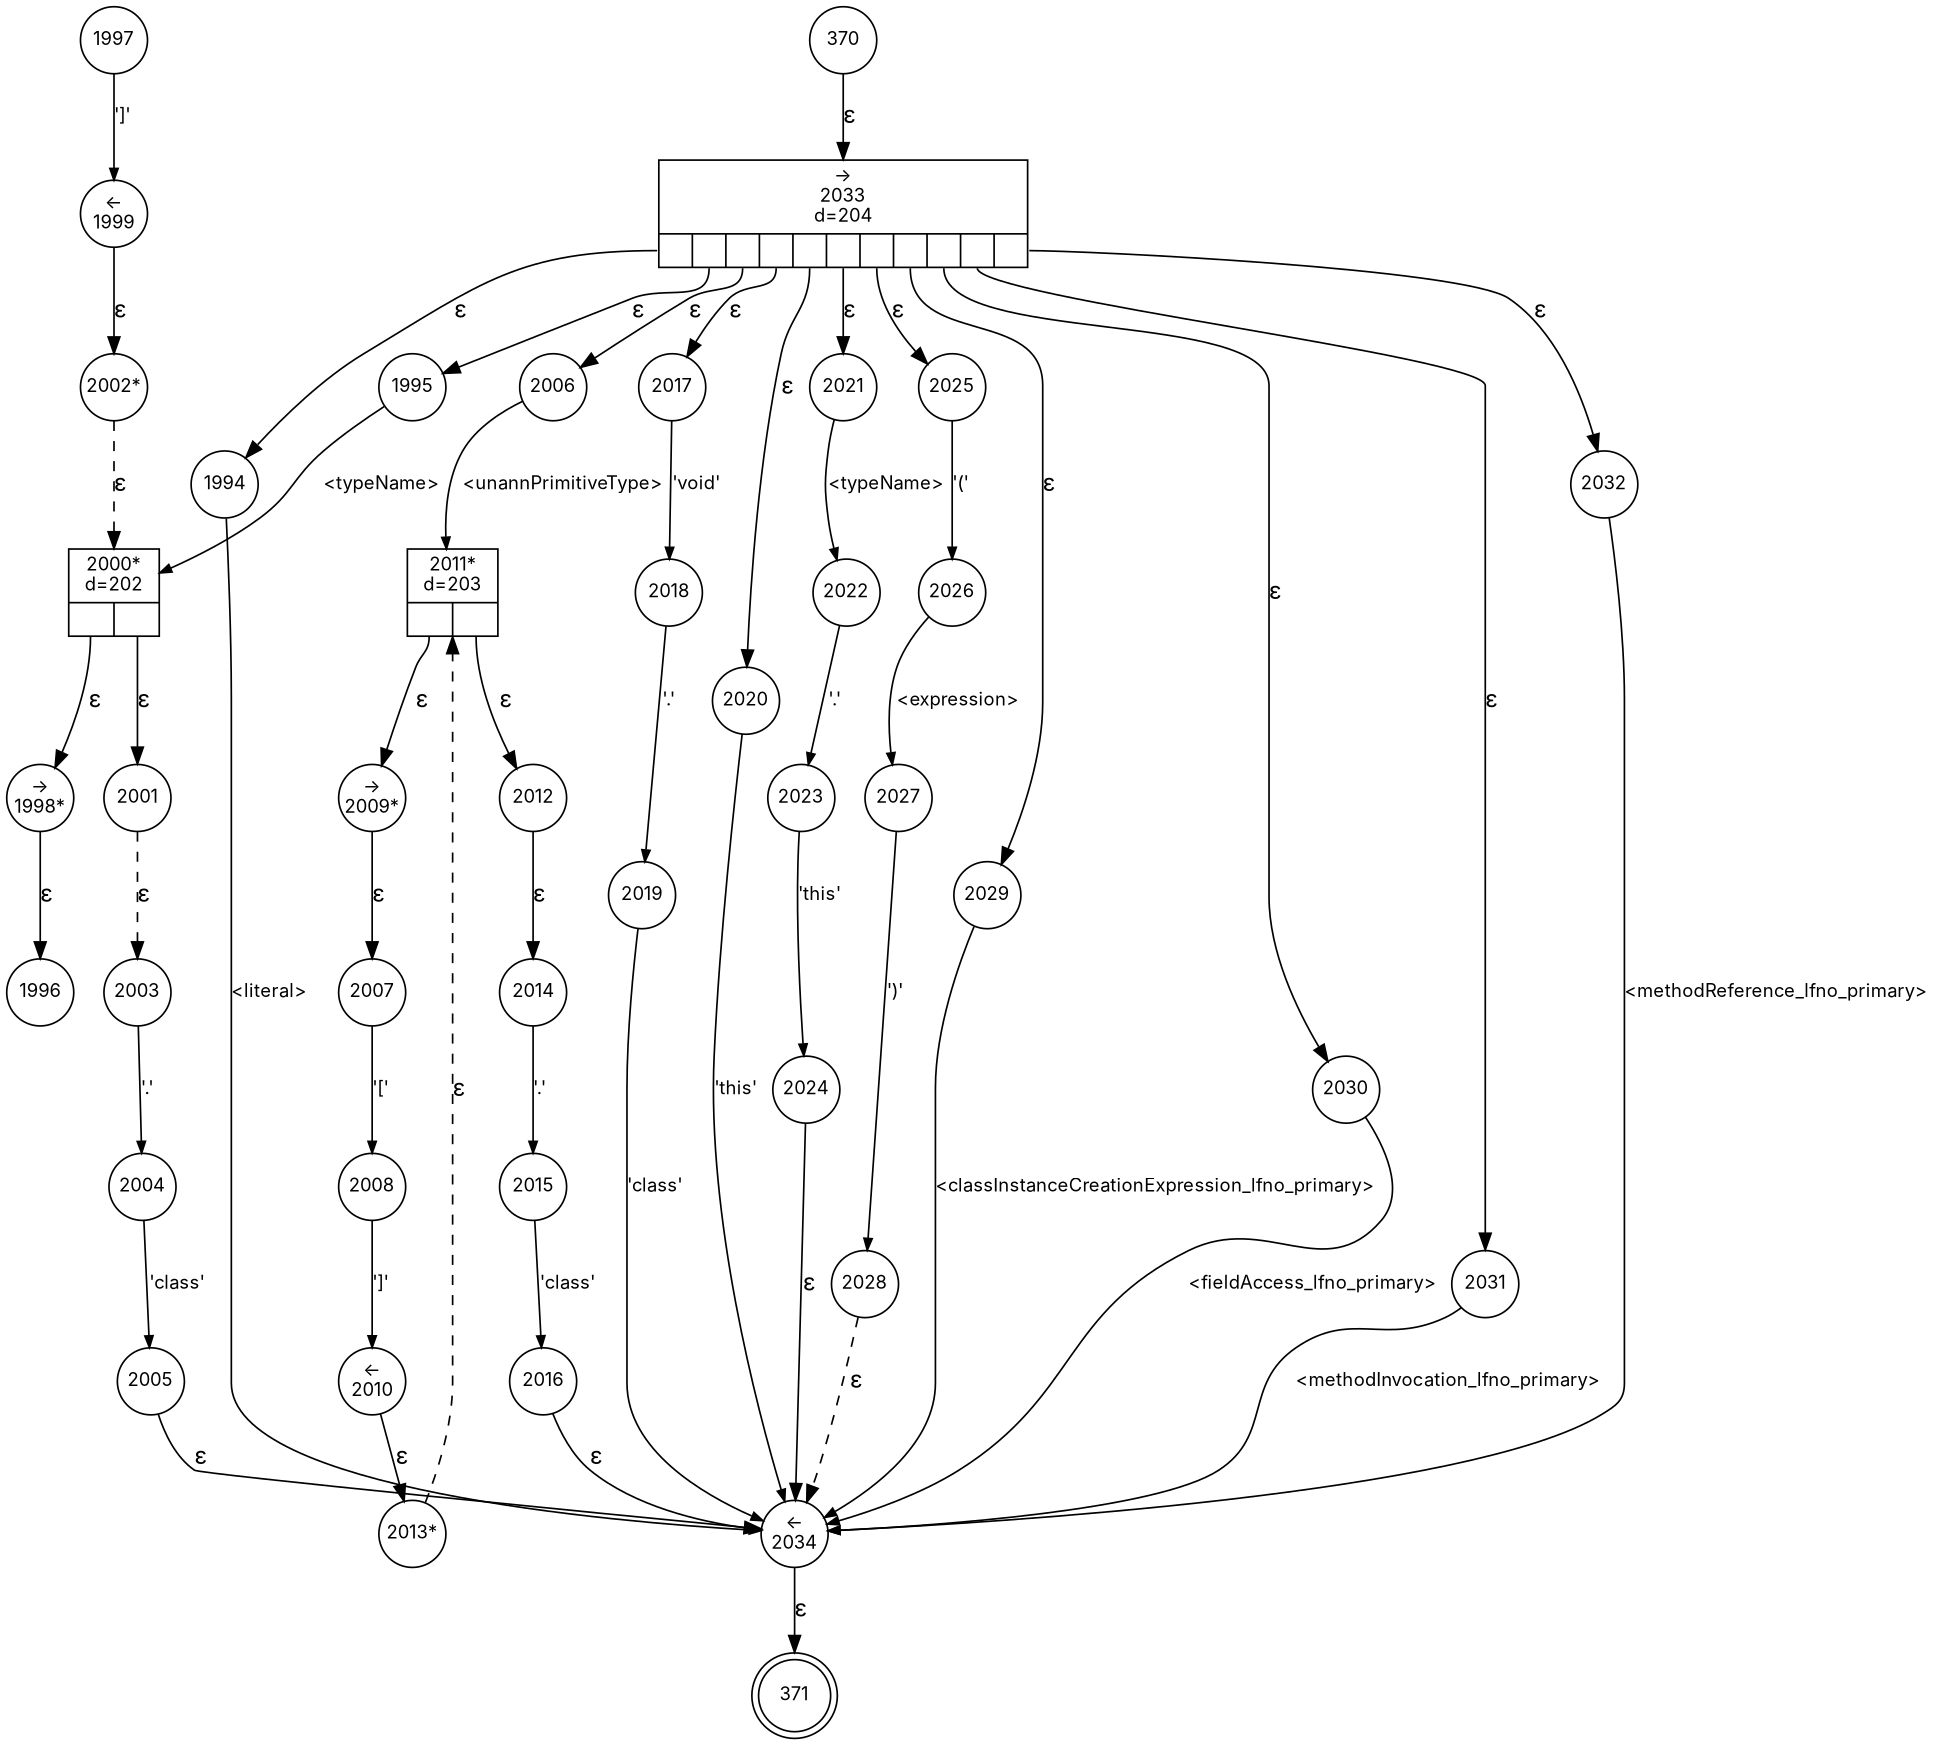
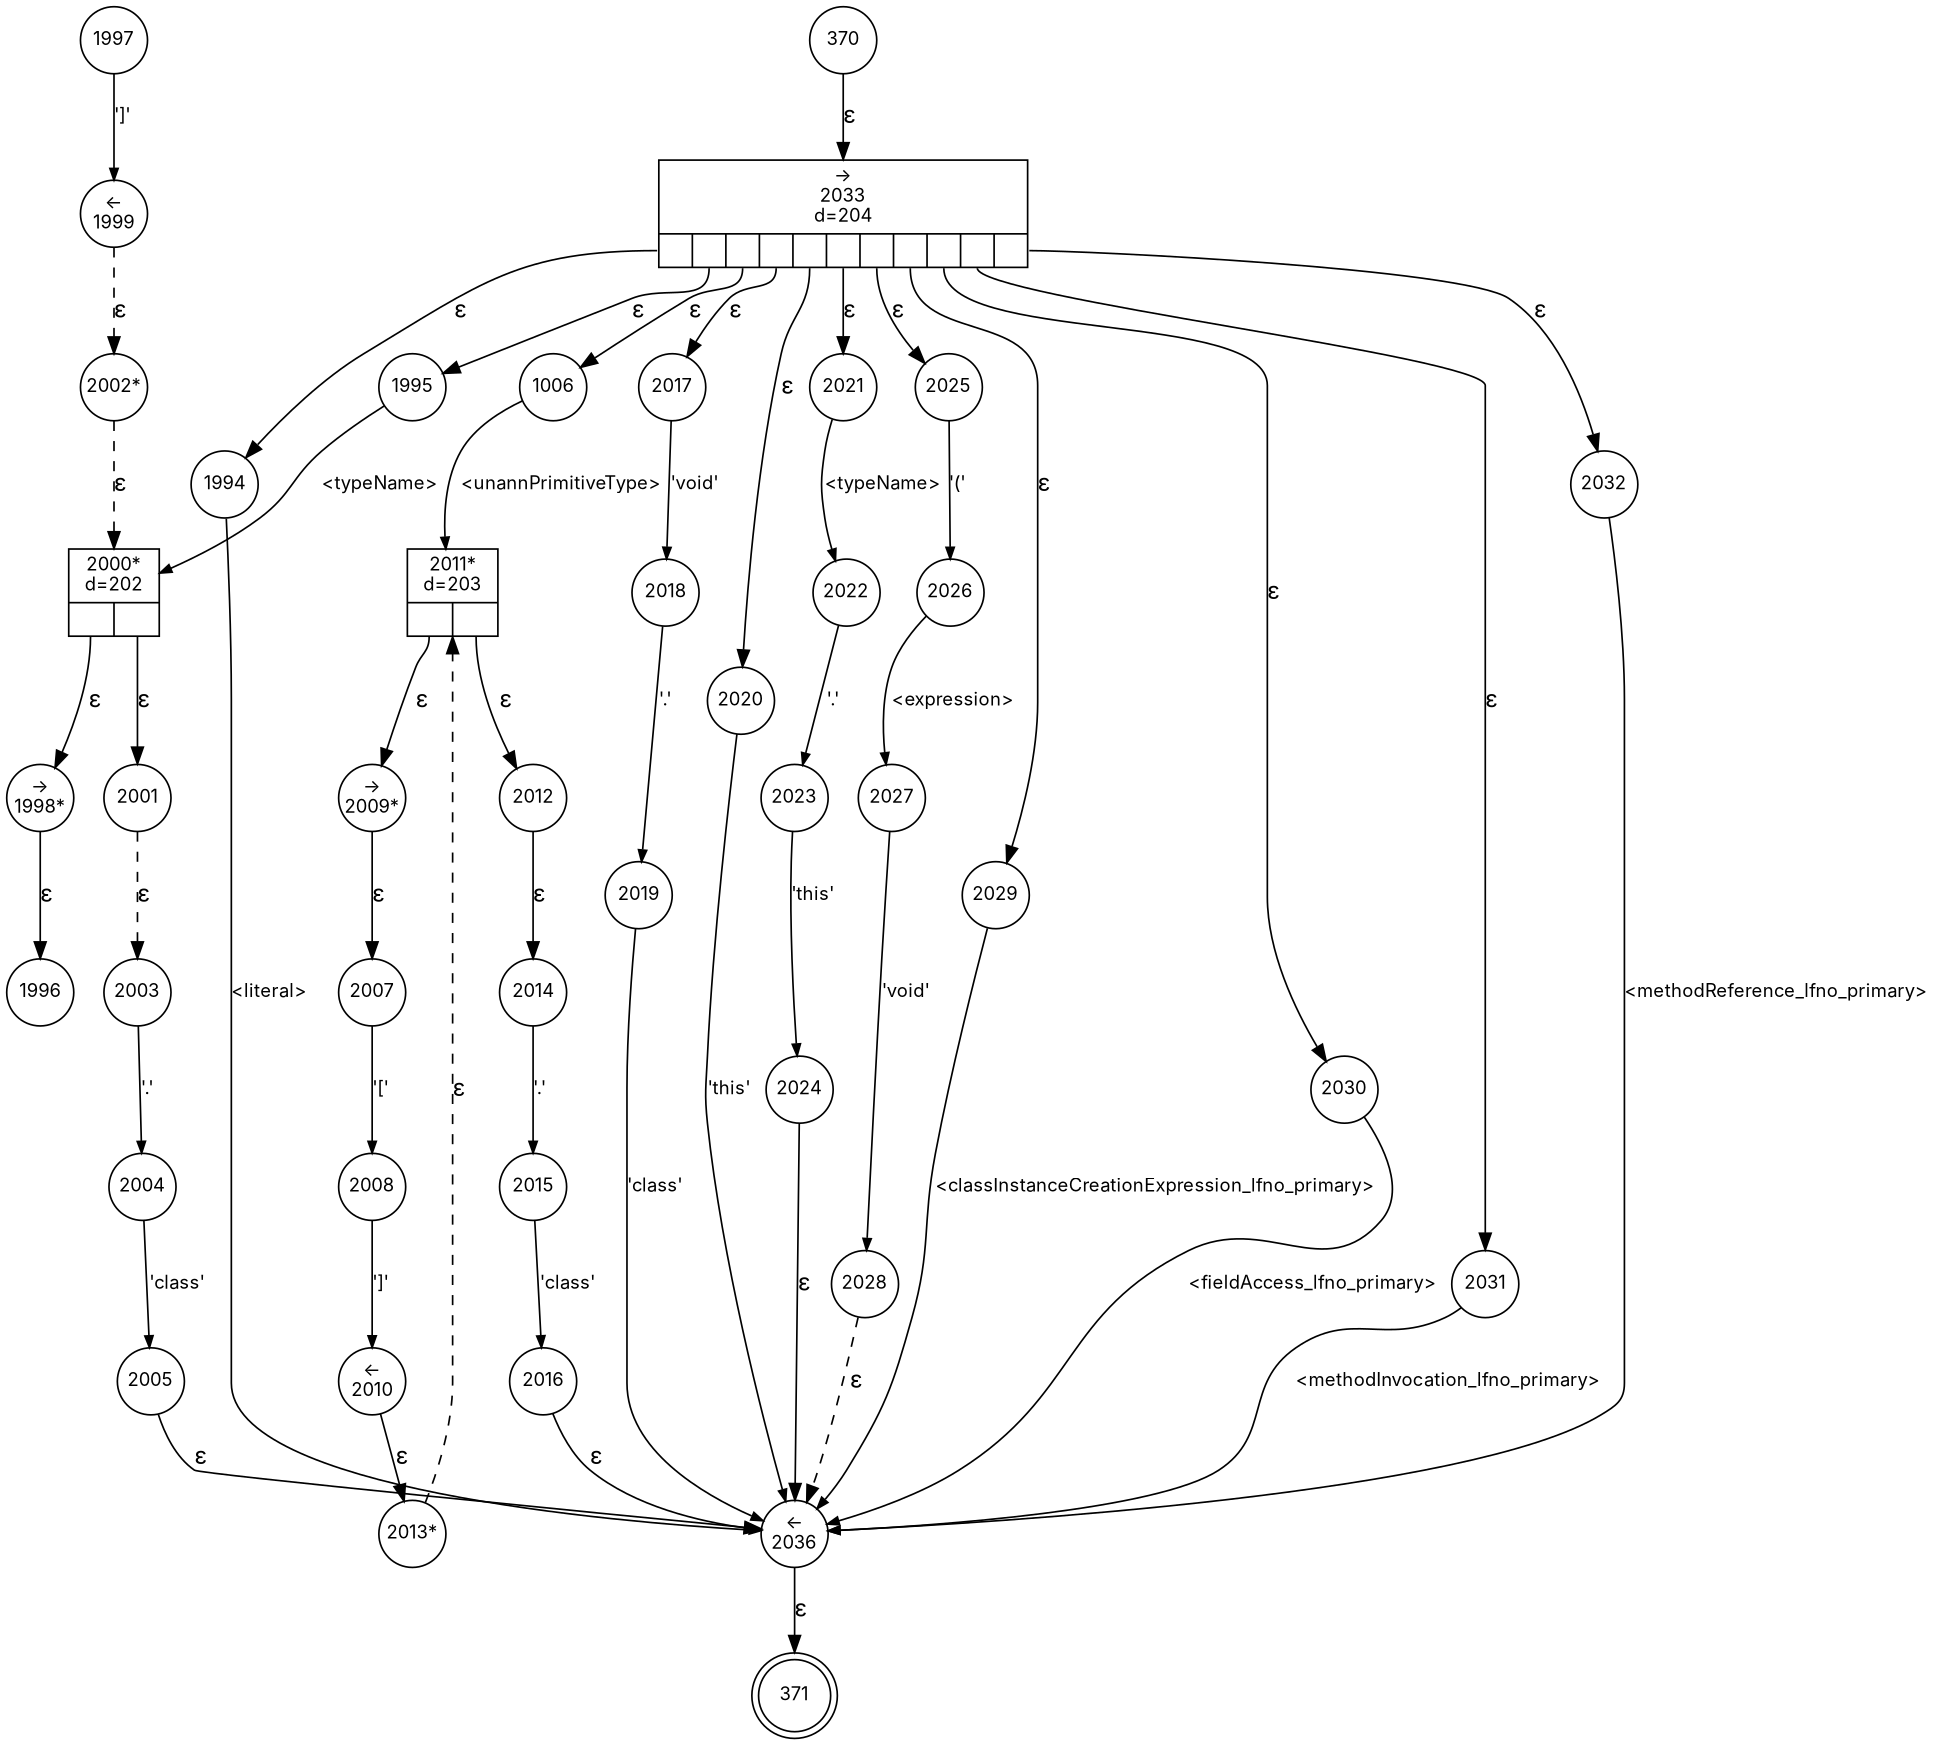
edge "← 1999" -> "2002*": style solid -> dashed
node "2006": label "2006" -> "1006"
edge "2027" -> "2028": label "')'" -> "'void'"
node "← 2034": label "← 2034" -> "← 2036"
